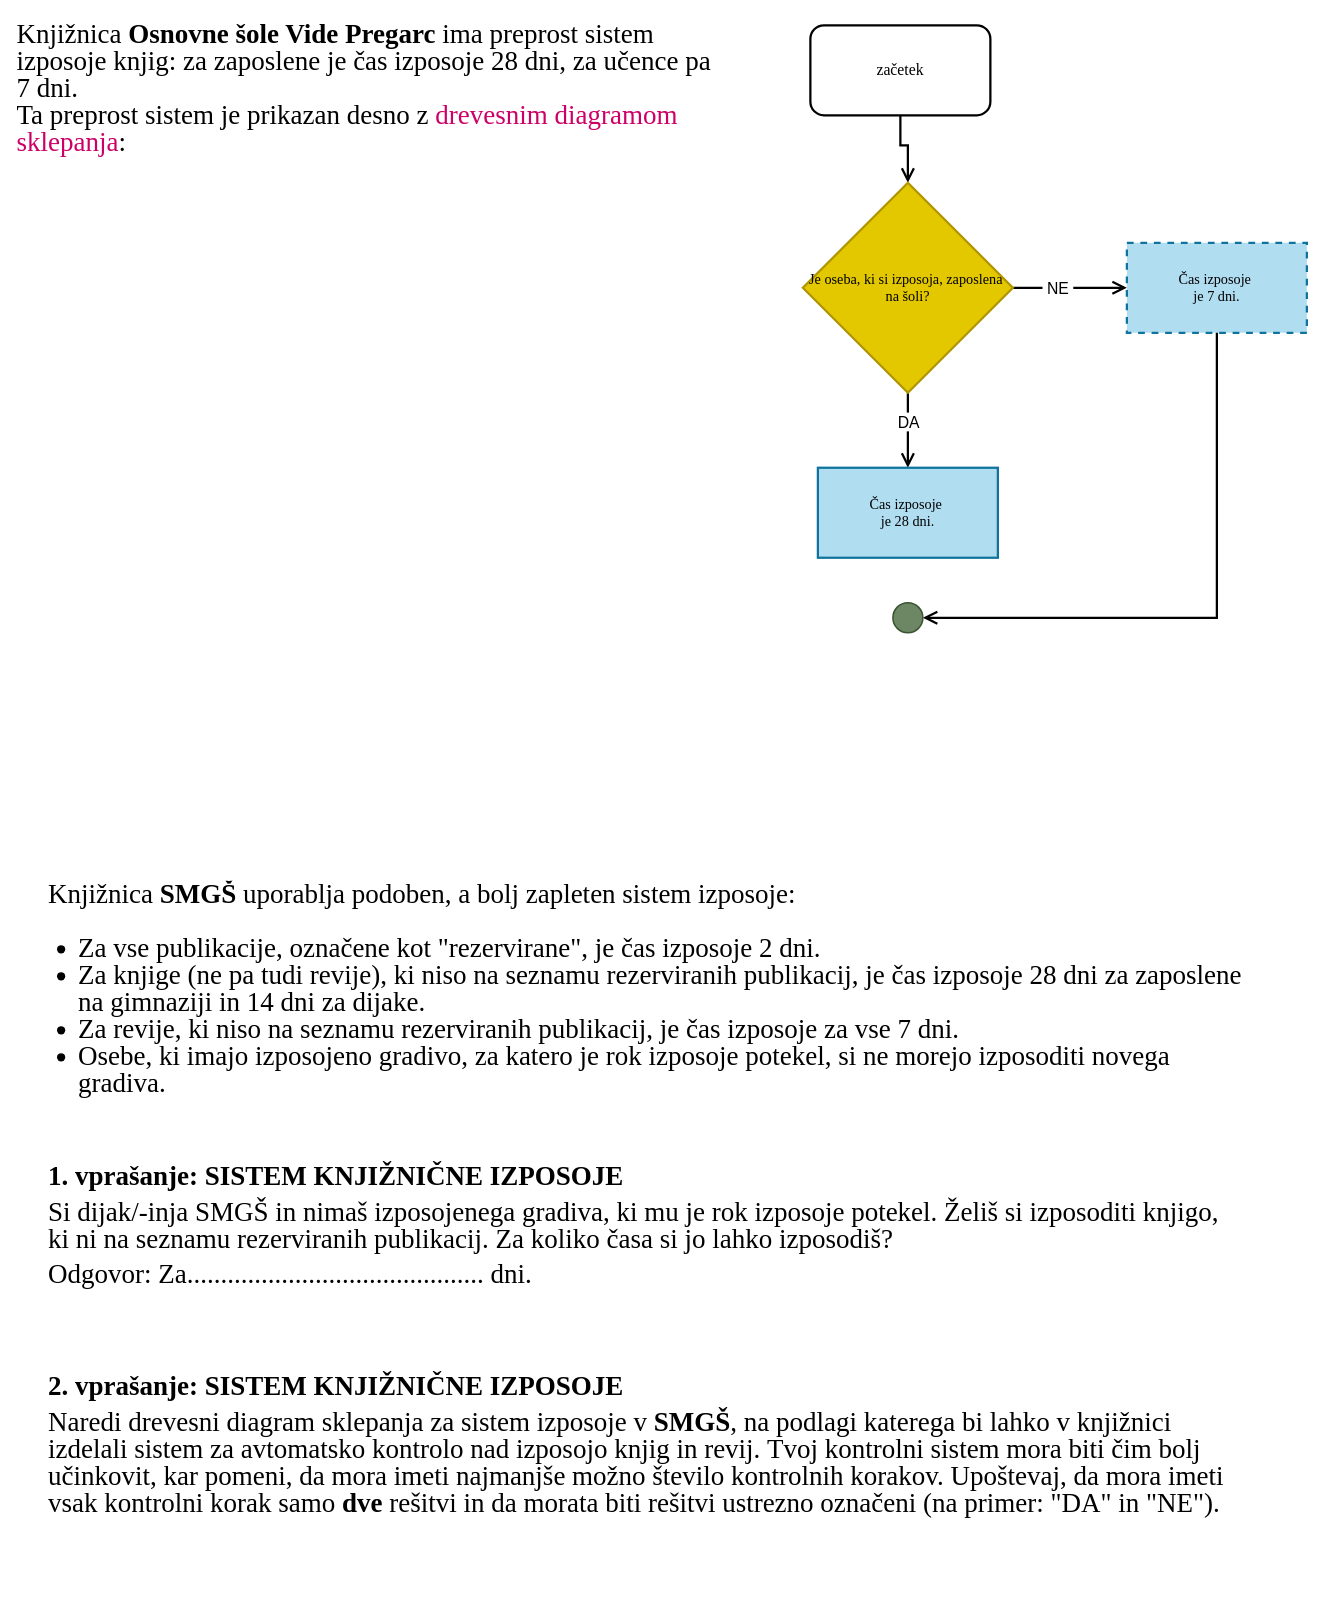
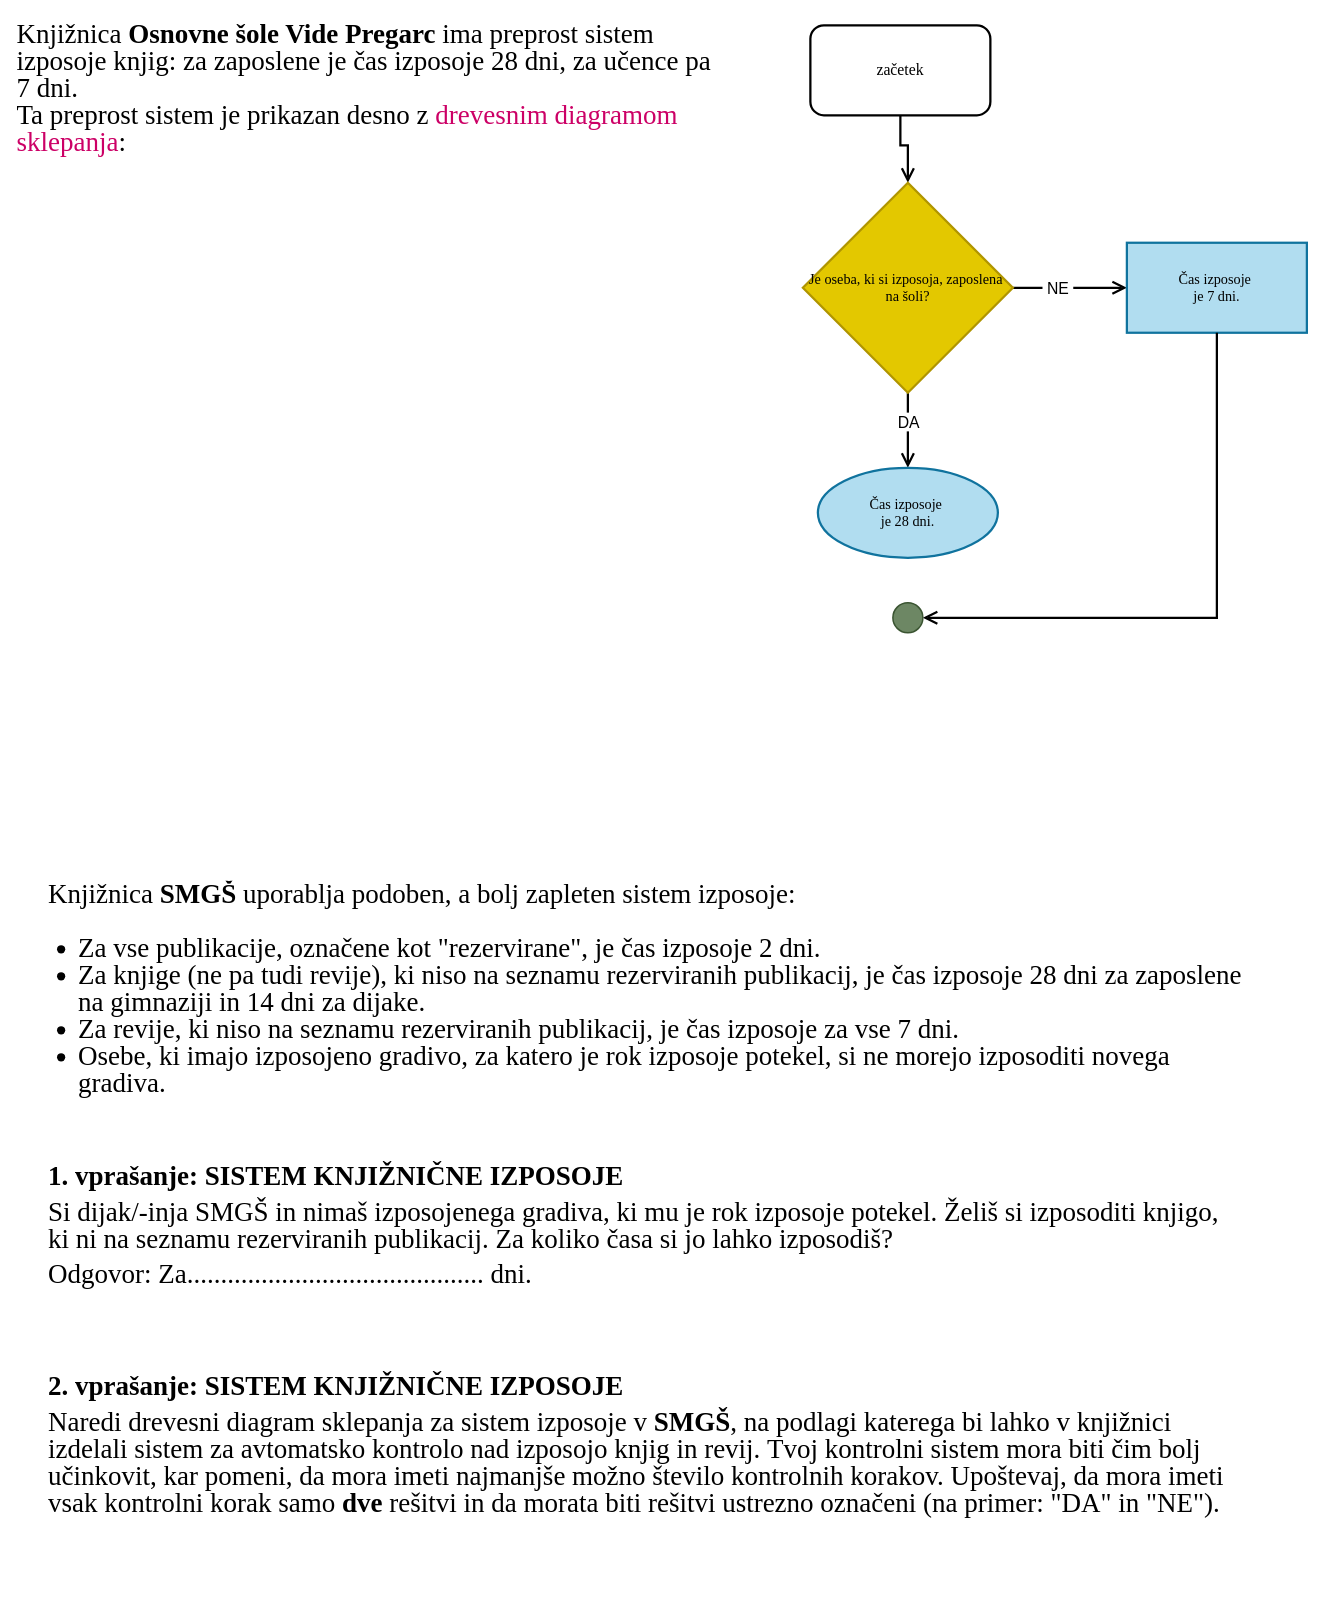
node "Čas izposoje je 7 dni.": style dashed -> solid
node "Čas izposoje je 28 dni.": shape rectangle -> ellipse
